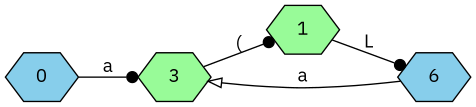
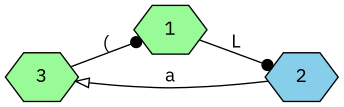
node "0": removed
node "6": label "6" -> "2"
